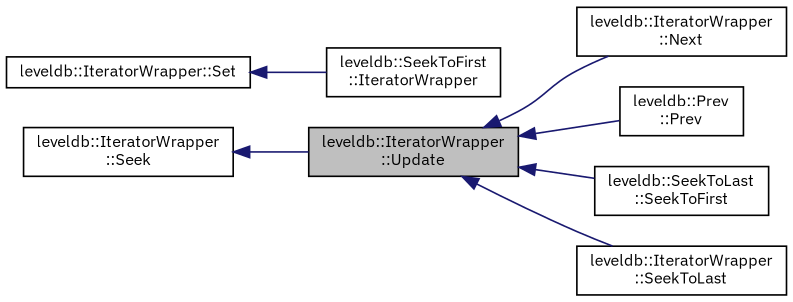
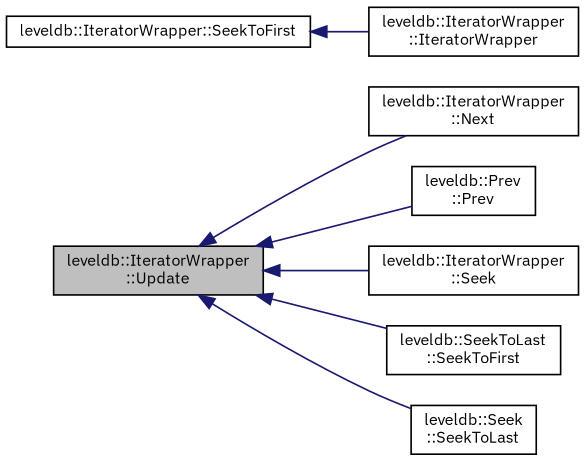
node "leveldb::IteratorWrapper::Set": label "leveldb::IteratorWrapper::Set" -> "leveldb::IteratorWrapper::SeekToFirst"
node "leveldb::SeekToFirst ::IteratorWrapper": label "leveldb::SeekToFirst ::IteratorWrapper" -> "leveldb::IteratorWrapper ::IteratorWrapper"
edge "leveldb::IteratorWrapper ::Update" -> "leveldb::IteratorWrapper ::Seek": reversed
node "leveldb::IteratorWrapper ::SeekToLast": label "leveldb::IteratorWrapper ::SeekToLast" -> "leveldb::Seek ::SeekToLast"
